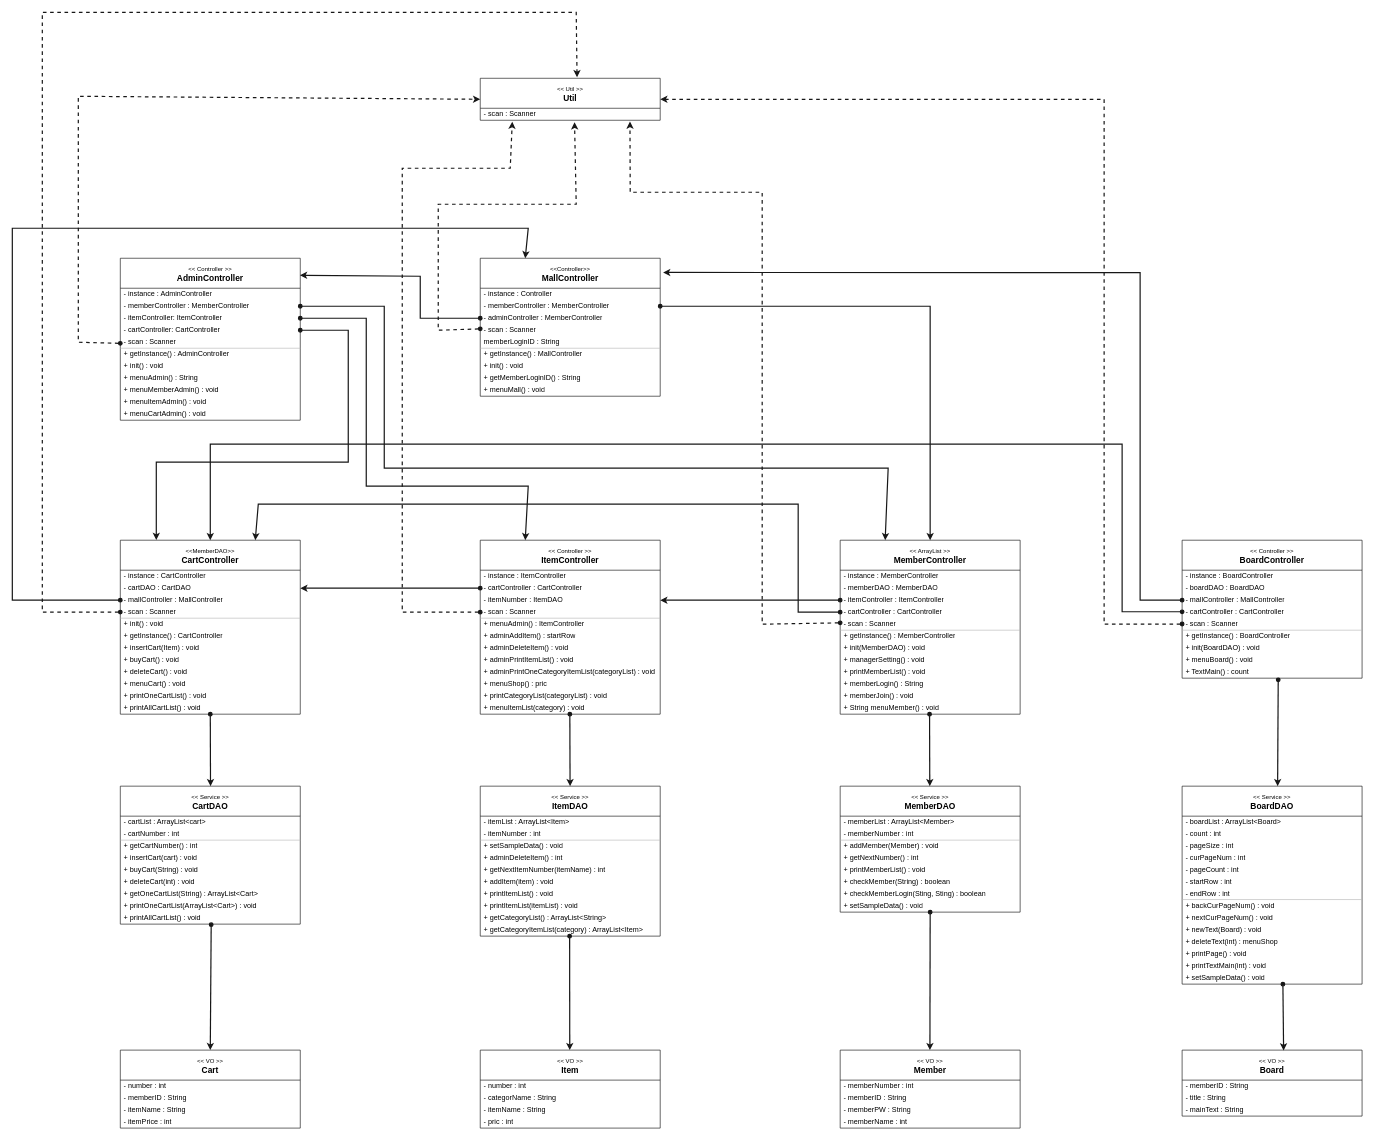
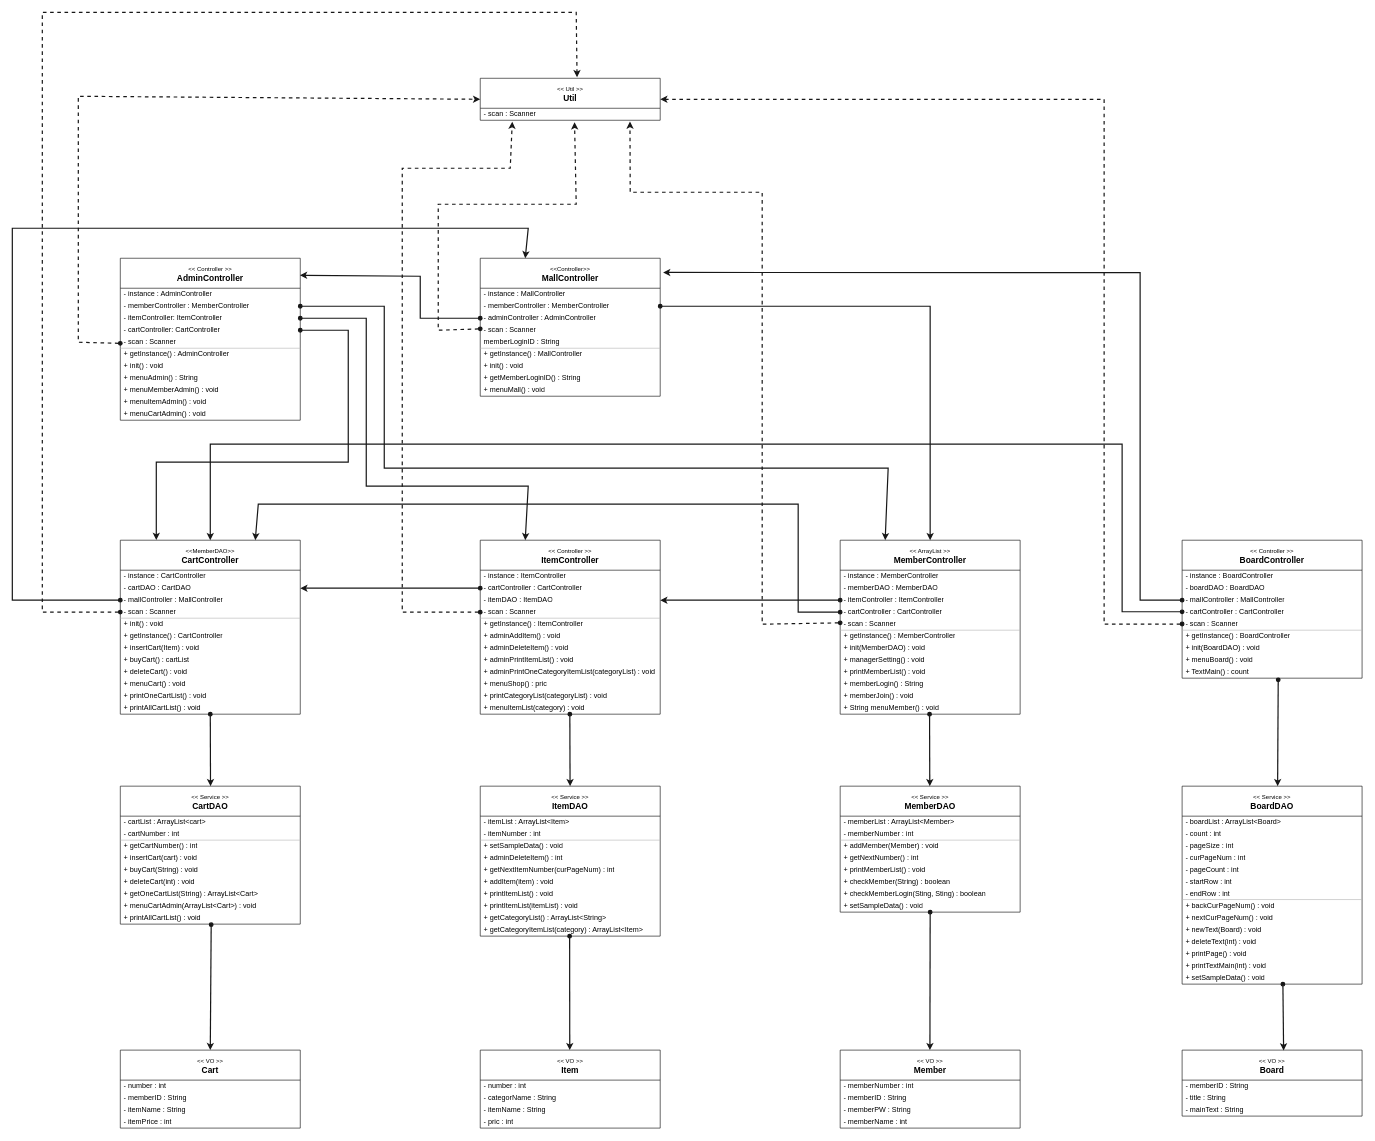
node "- instance : Controller": label "- instance : Controller" -> "- instance : MallController"
node "- adminController : MemberController": label "- adminController : MemberController" -> "- adminController : AdminController"
node "- itemNumber : ItemDAO": label "- itemNumber : ItemDAO" -> "- itemDAO : ItemDAO"
node "+ menuAdmin() : ItemController": label "+ menuAdmin() : ItemController" -> "+ getInstance() : ItemController"
node "+ adminAddItem() : startRow": label "+ adminAddItem() : startRow" -> "+ adminAddItem() : void"
node "+ buyCart() : void": label "+ buyCart() : void" -> "+ buyCart() : cartList"
node "+ getNextItemNumber(itemName) : int": label "+ getNextItemNumber(itemName) : int" -> "+ getNextItemNumber(curPageNum) : int"
node "+ printOneCartList(ArrayList<Cart>) : void": label "+ printOneCartList(ArrayList<Cart>) : void" -> "+ menuCartAdmin(ArrayList<Cart>) : void"
node "+ deleteText(int) : menuShop": label "+ deleteText(int) : menuShop" -> "+ deleteText(int) : void"
